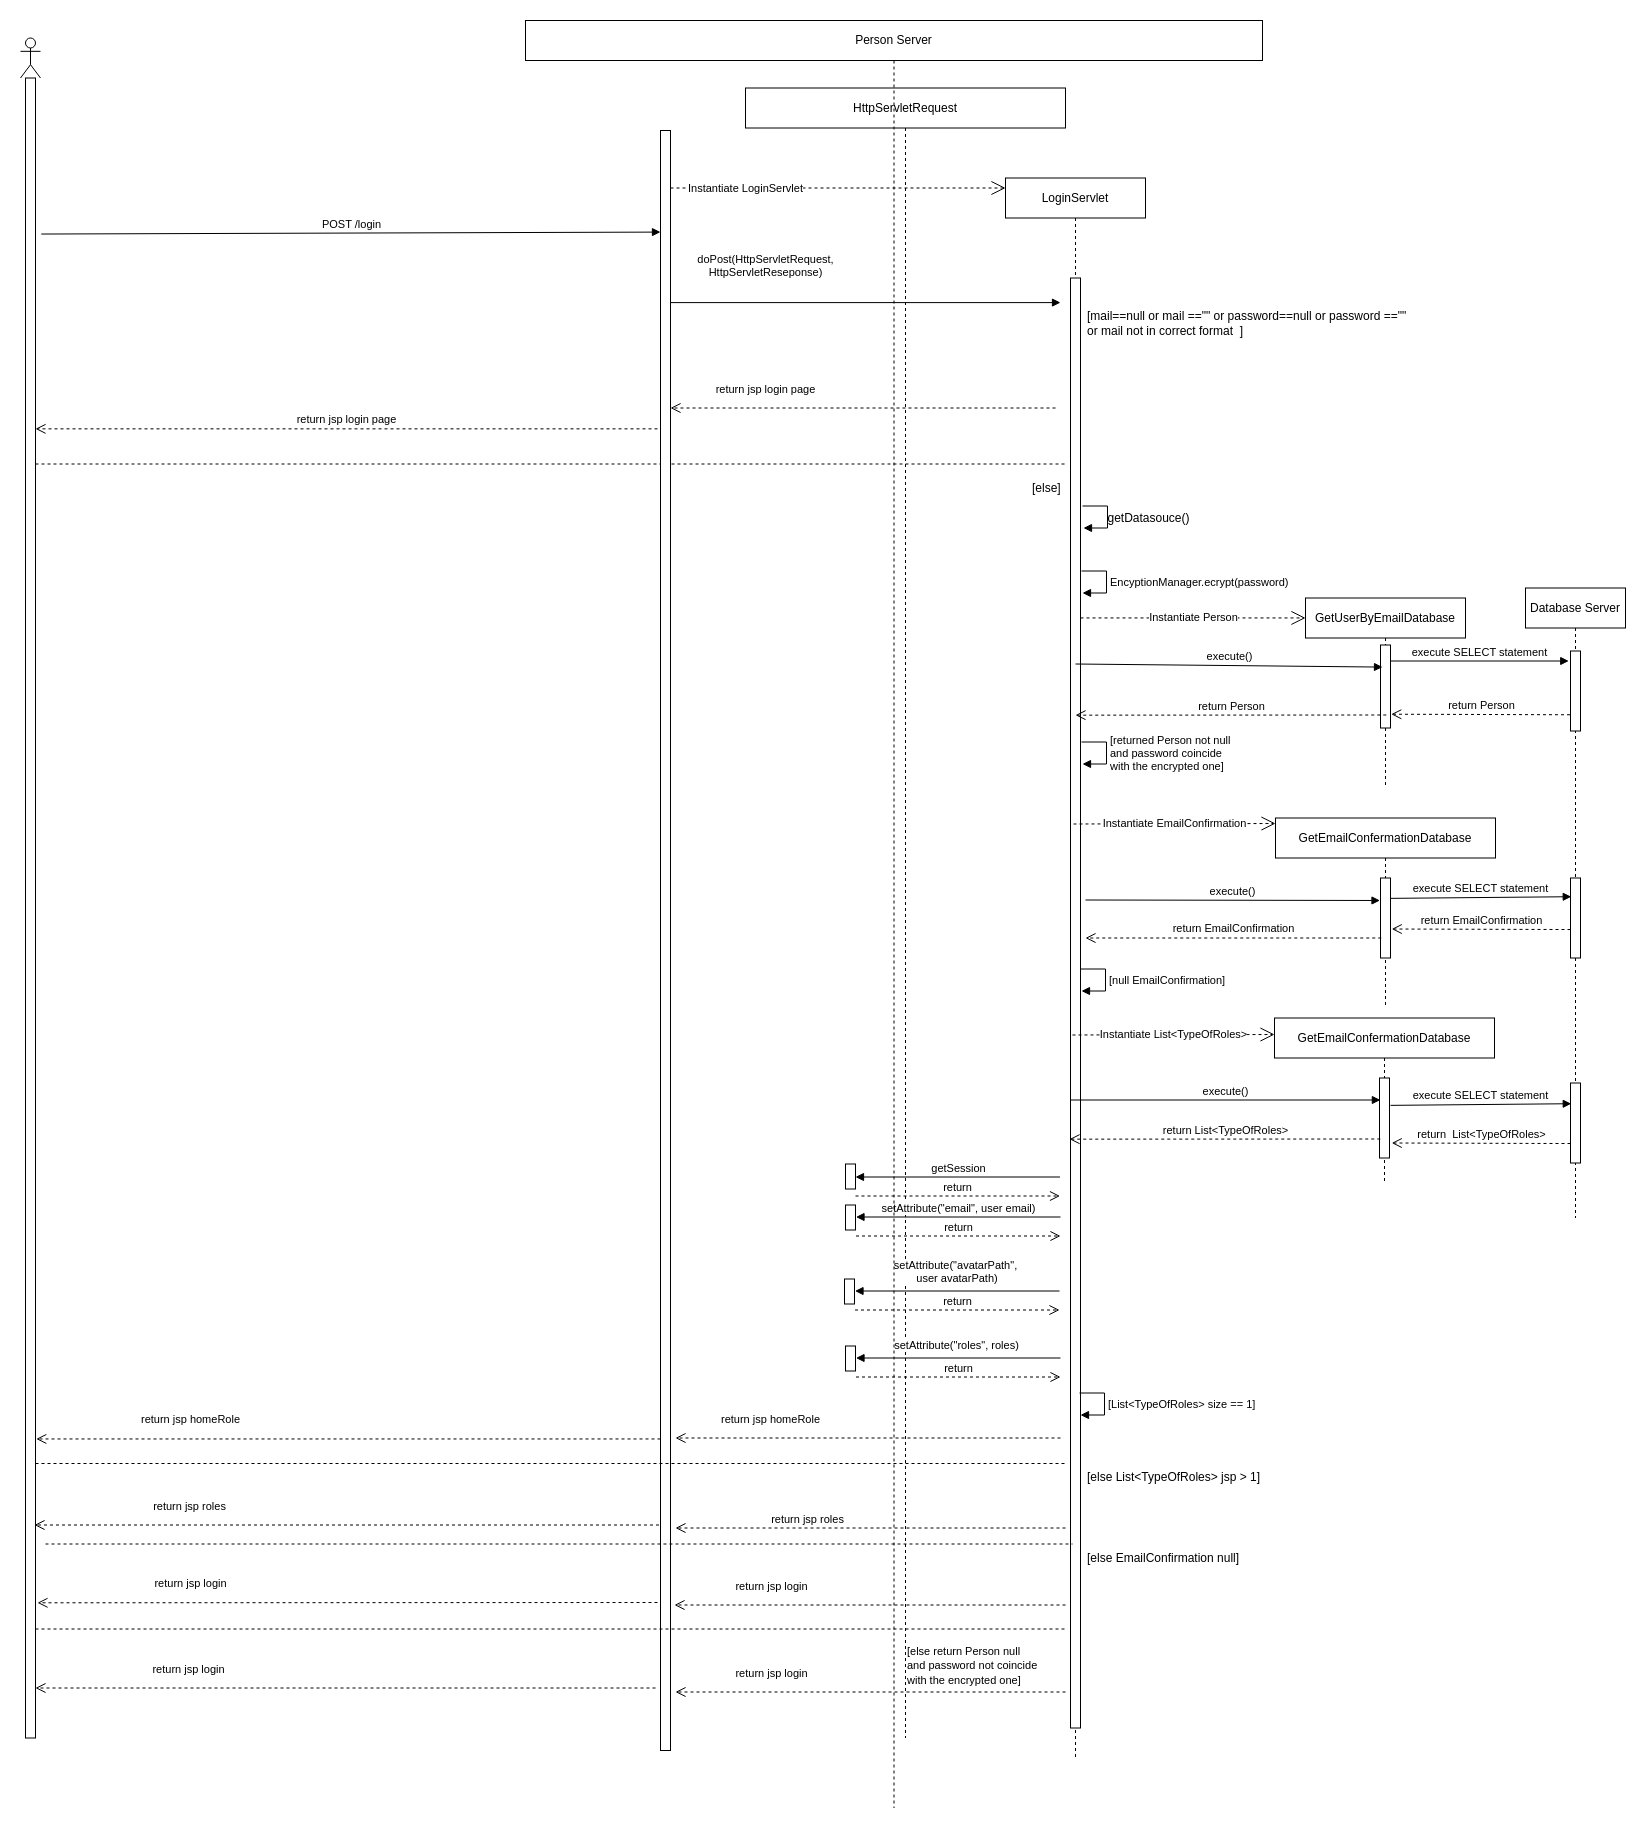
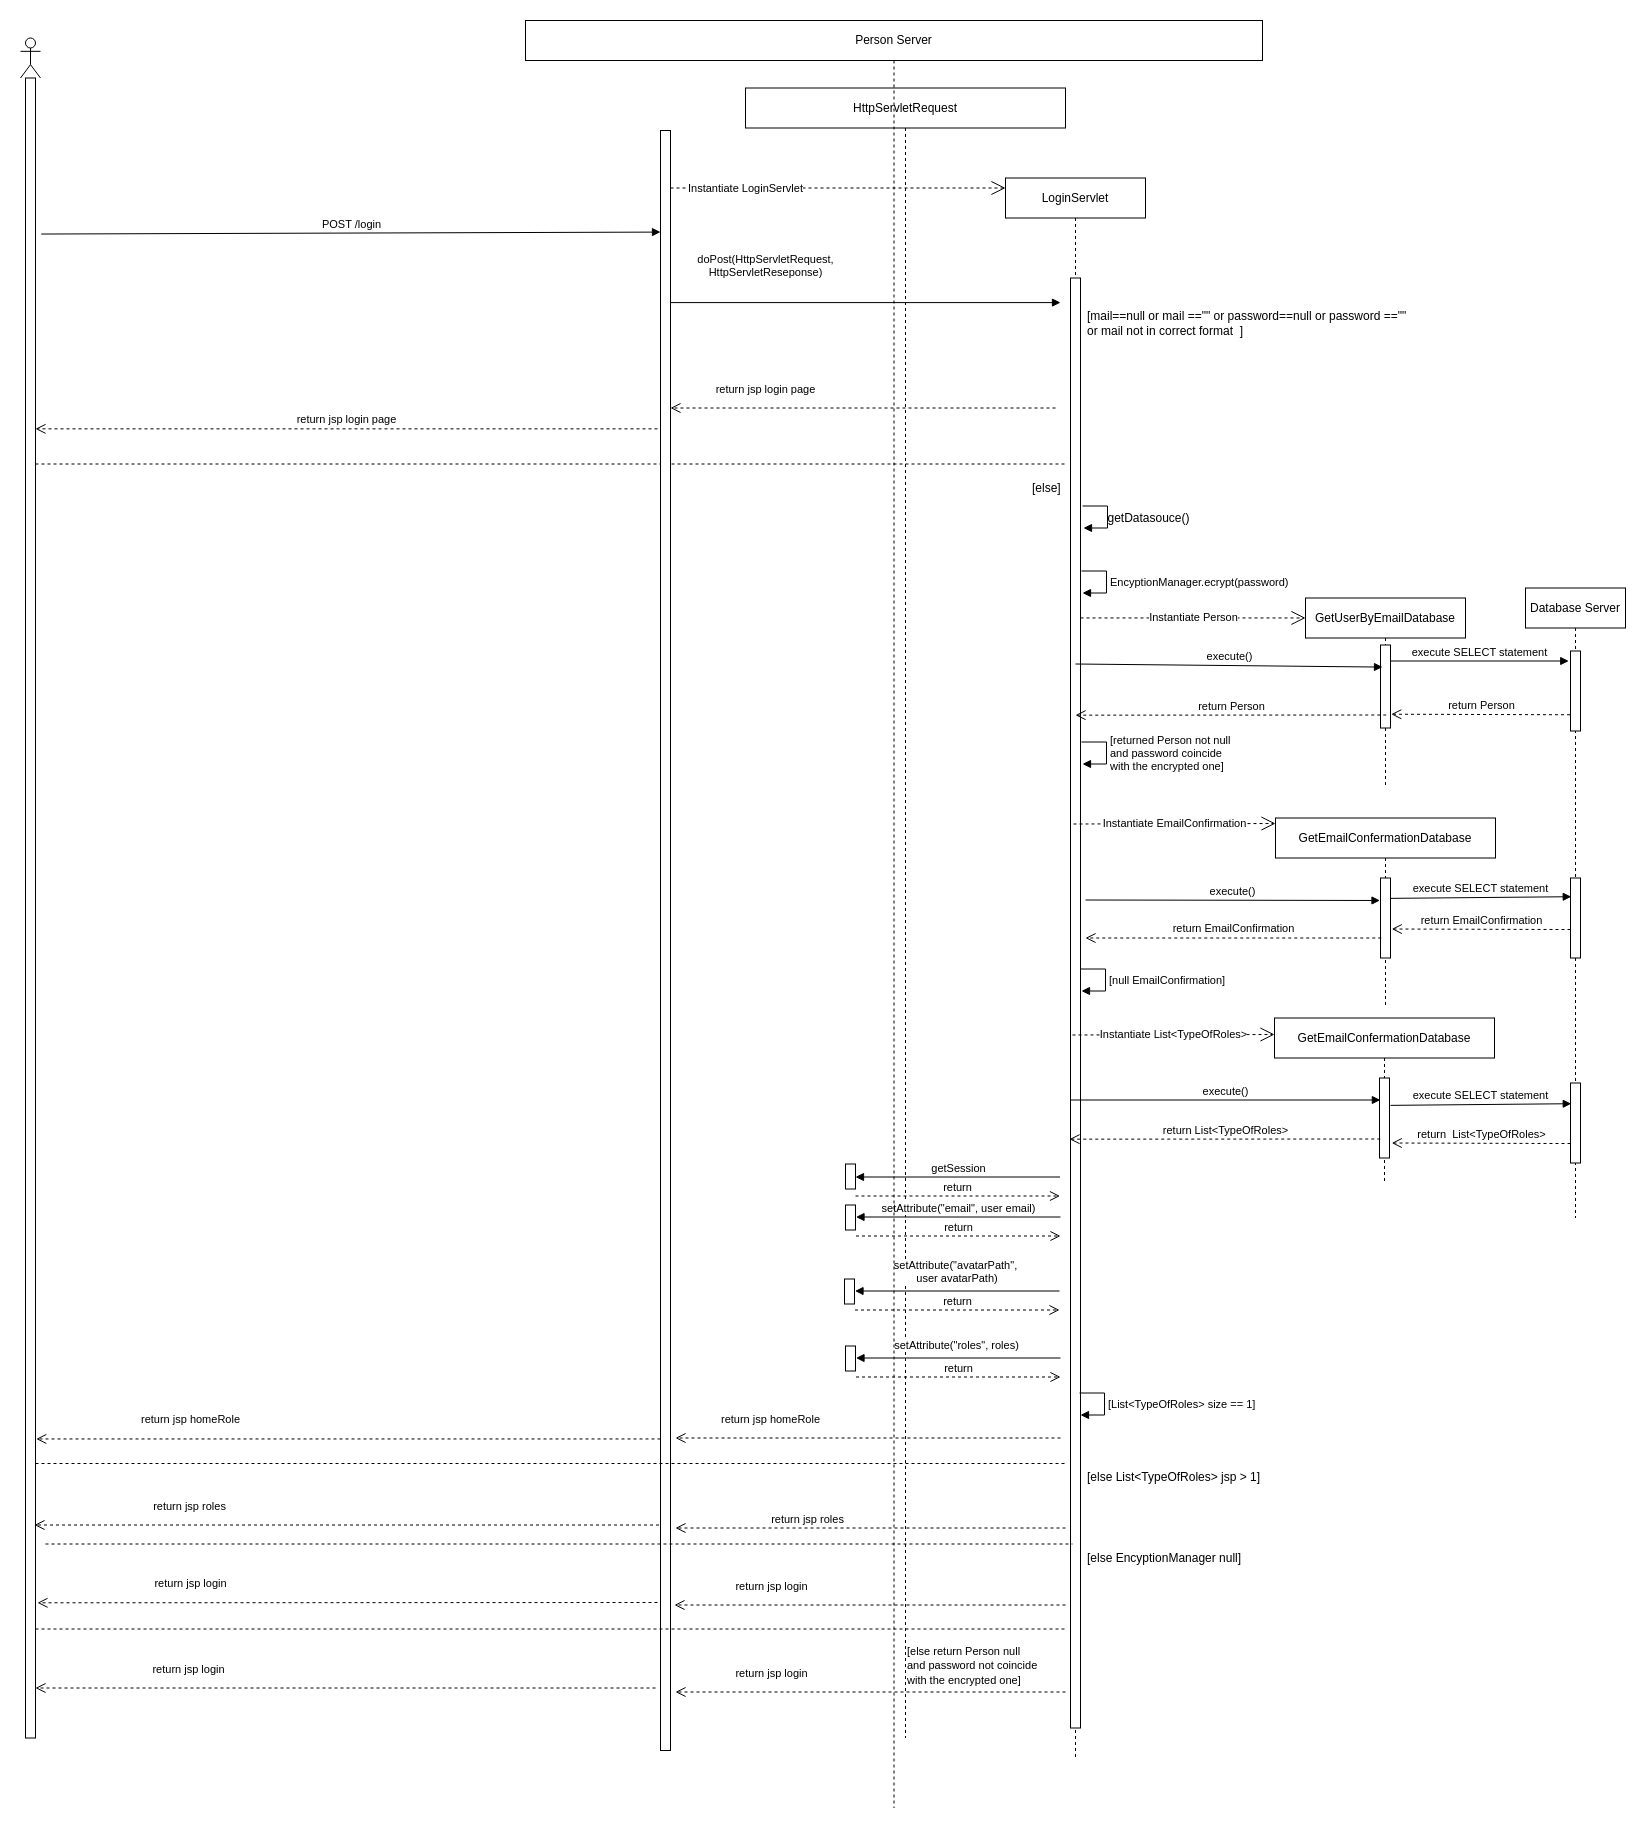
node "[else EmailConfirmation null]": label "[else EmailConfirmation null]" -> "[else EncyptionManager null]"
